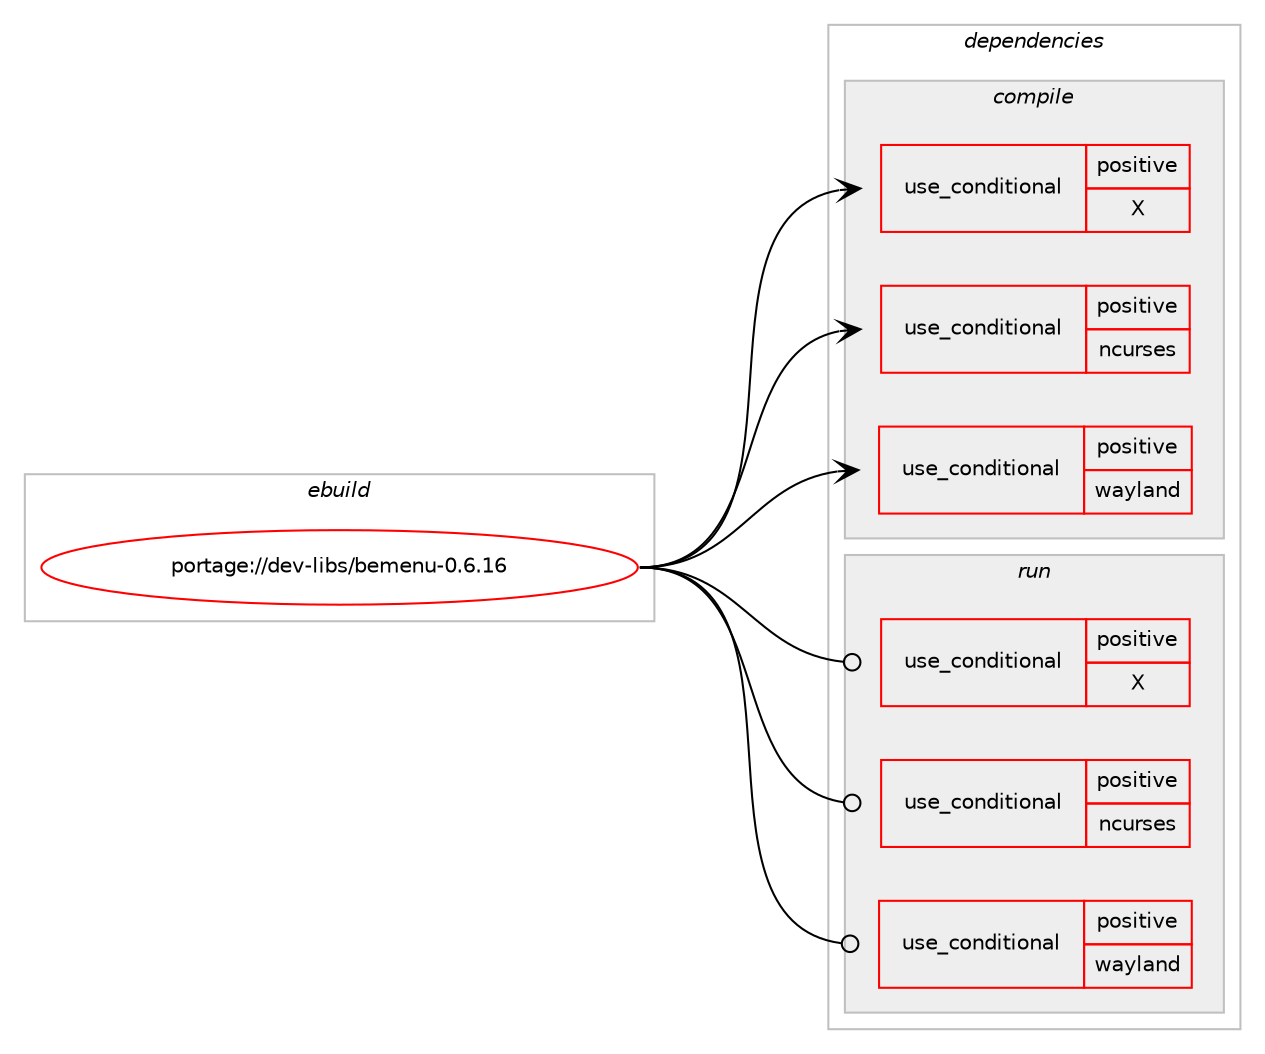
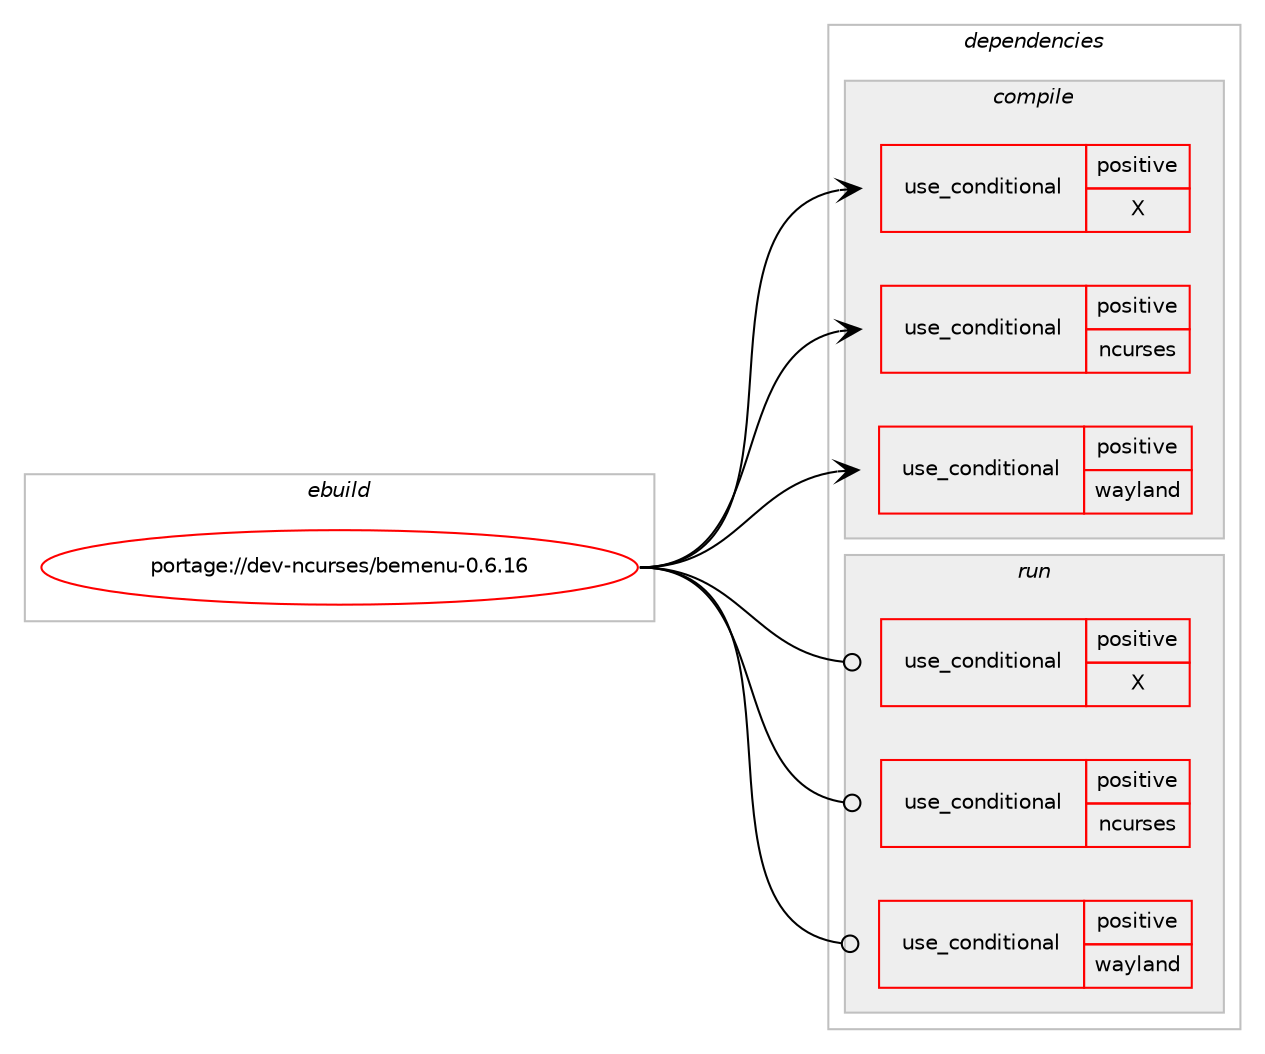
node "portage://dev-libs/bemenu-0.6.16": label "portage://dev-libs/bemenu-0.6.16" -> "portage://dev-ncurses/bemenu-0.6.16"
